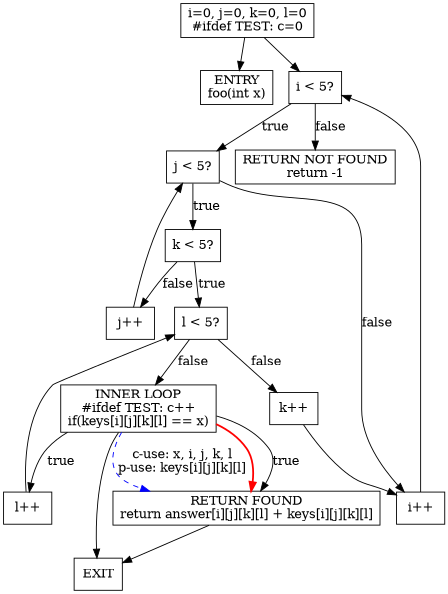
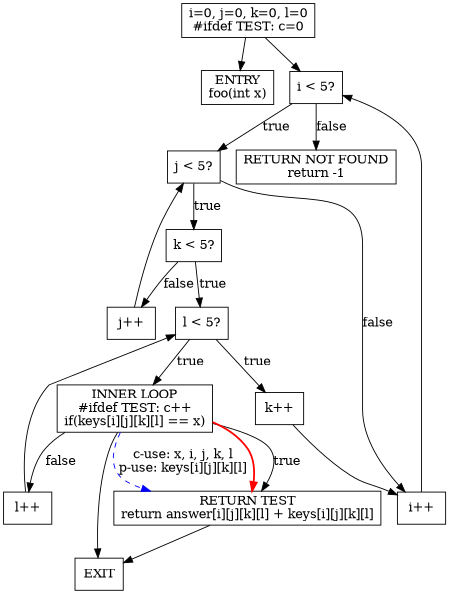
edge "l < 5?" -> "INNER LOOP #ifdef TEST: c++ if(keys[i][j][k][l] == x)": label "false" -> "true"
edge "l < 5?" -> "k++": label "false" -> "true"
edge "INNER LOOP #ifdef TEST: c++ if(keys[i][j][k][l] == x)" -> "l++": label "true" -> "false"
node "RETURN FOUND return answer[i][j][k][l] + keys[i][j][k][l]": label "RETURN FOUND return answer[i][j][k][l] + keys[i][j][k][l]" -> "RETURN TEST return answer[i][j][k][l] + keys[i][j][k][l]"
